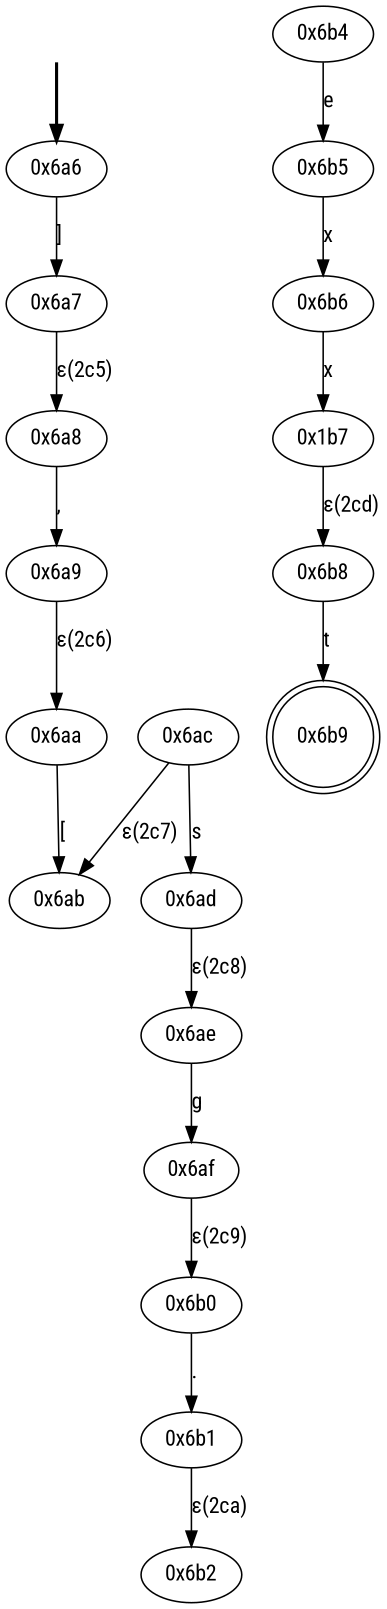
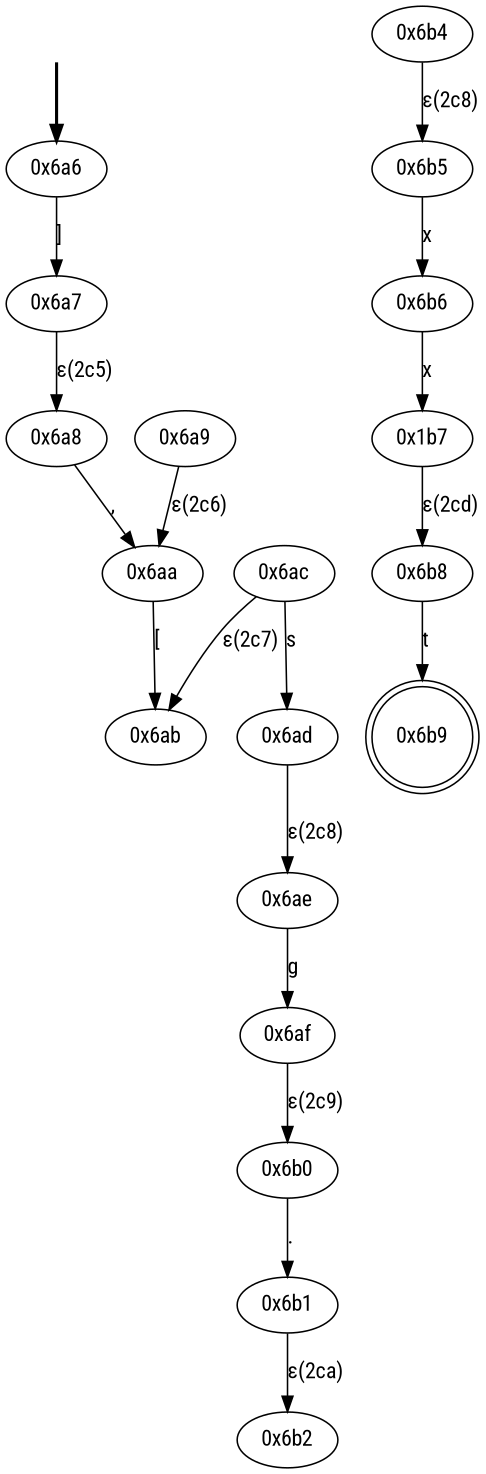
edge "0x6b4" -> "0x6b5": label "e" -> "ε(2c8)"
edge "0x6a8" -> "0x6a9": now "0x6a8" -> "0x6aa"
